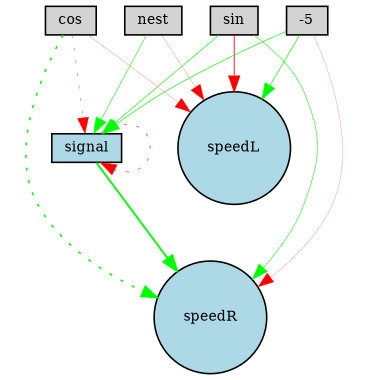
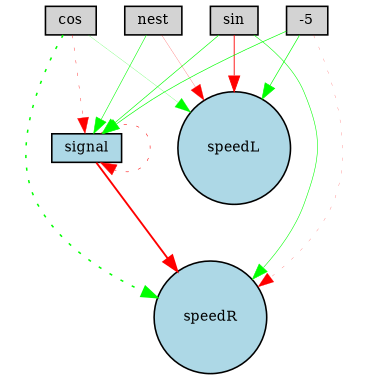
edge "cos" -> "speedL": color red -> green
edge "-5" -> "speedR": style solid -> dotted
edge "signal" -> "speedR": color green -> red
